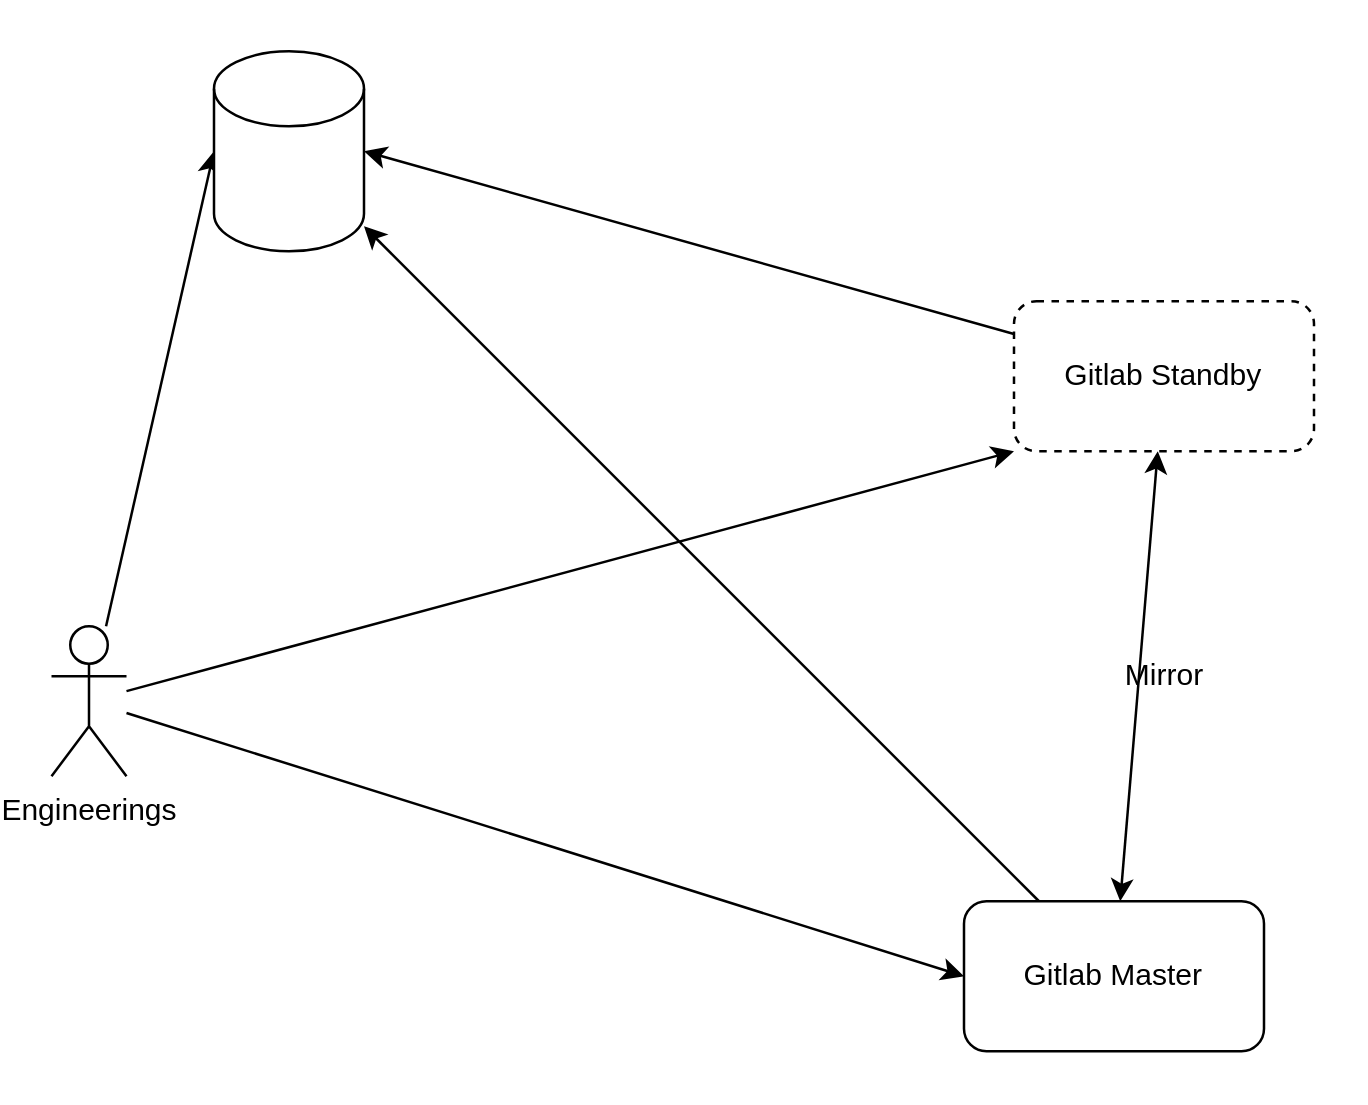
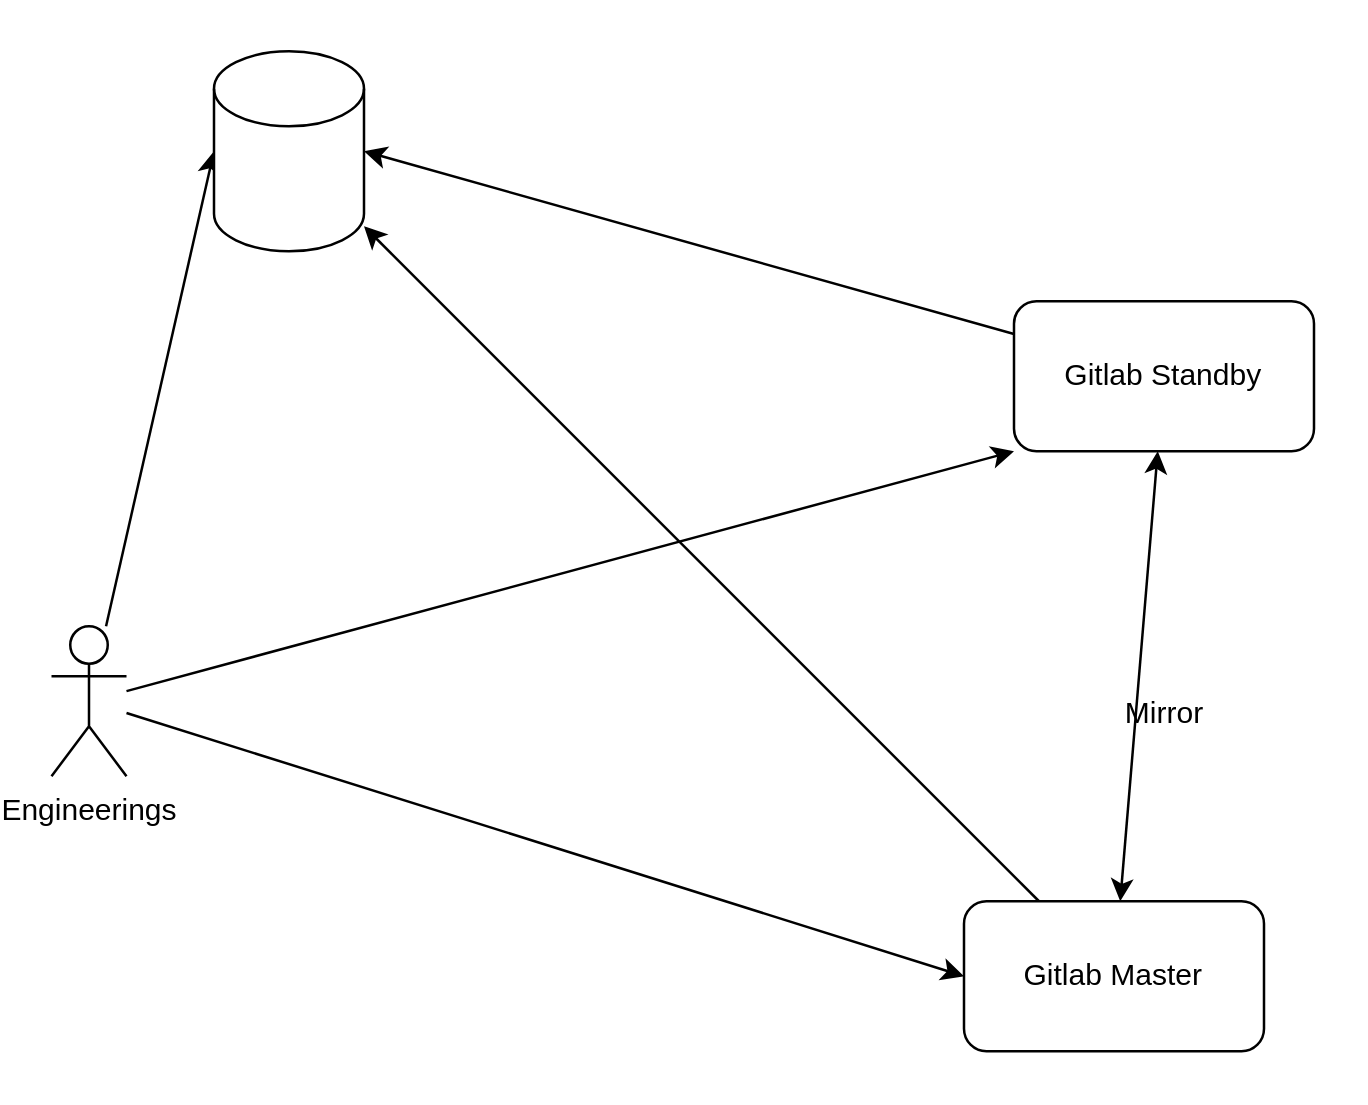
node "Gitlab Standby": style dashed -> solid
node "Mirror": moved (1164, 676) -> (1164, 714)
